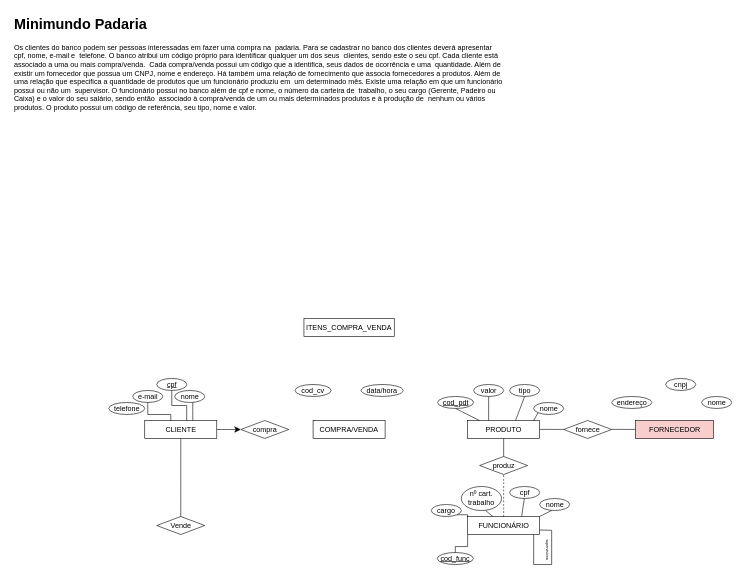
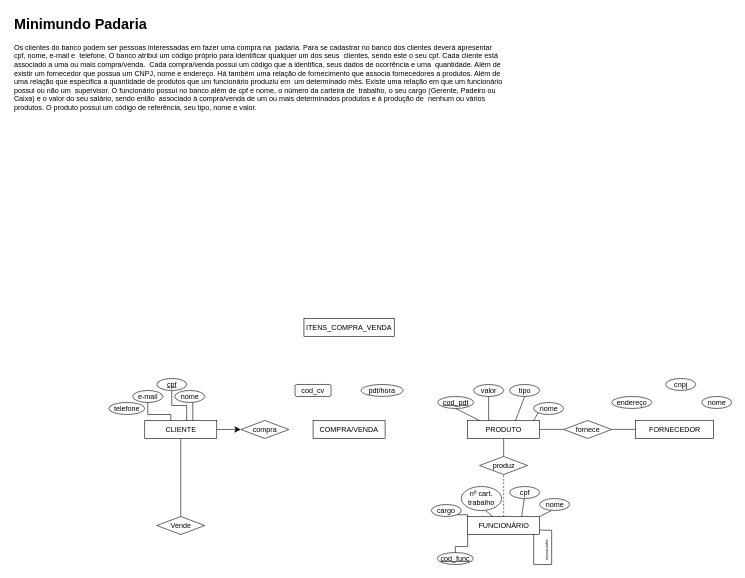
node "cod_cv": shape ellipse -> rounded rectangle
node "data/hora": label "data/hora" -> "pdt/hora"
node "FORNECEDOR": fillcolor #f8cecc -> #ffffff
